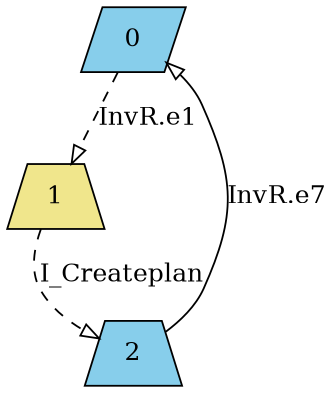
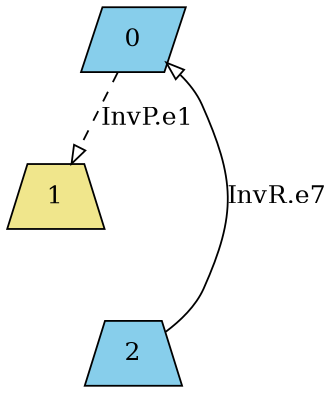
edge "0" -> "1": label "InvR.e1" -> "InvP.e1"
edge "1" -> "2": removed, label "I_Createplan"
